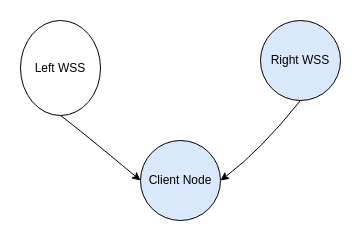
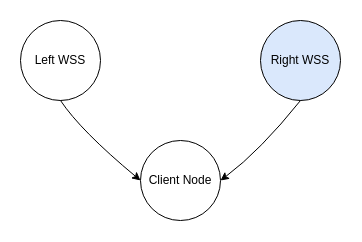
node "Left WSS": size 80x95 -> 80x80
node "Client Node": fillcolor #dae8fc -> #ffffff
